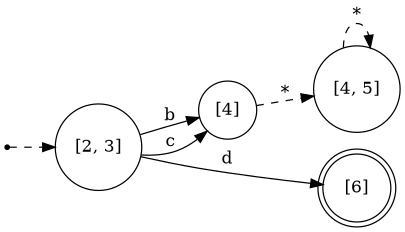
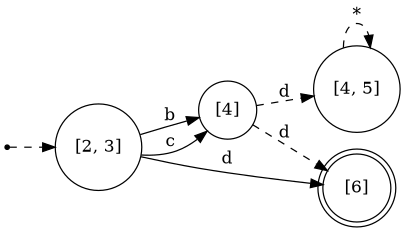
edge "[4]" -> "[4, 5]": label "*" -> "d"
edge "[4]" -> "[6]": added, label "d"
